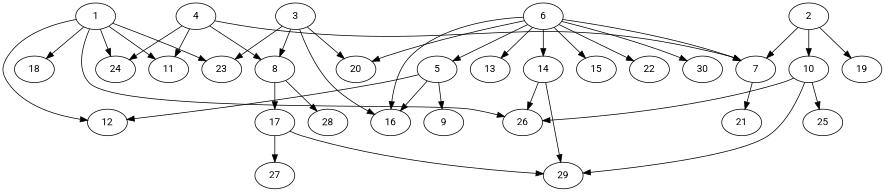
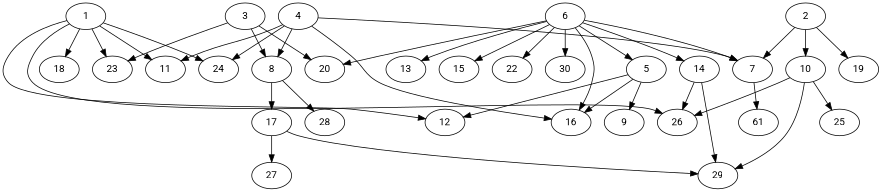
edge "3" -> "16": now "4" -> "16"
node "21": label "21" -> "61"
